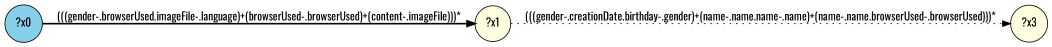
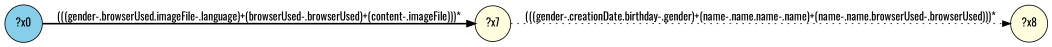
node "?x1": label "?x1" -> "?x7"
node "?x3": label "?x3" -> "?x8"
